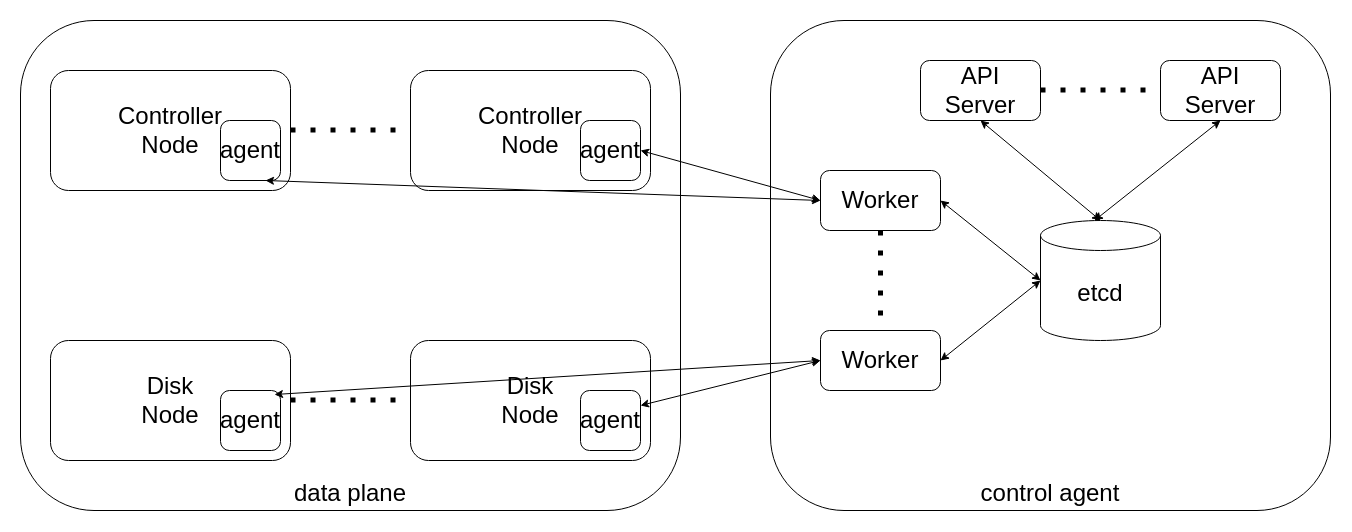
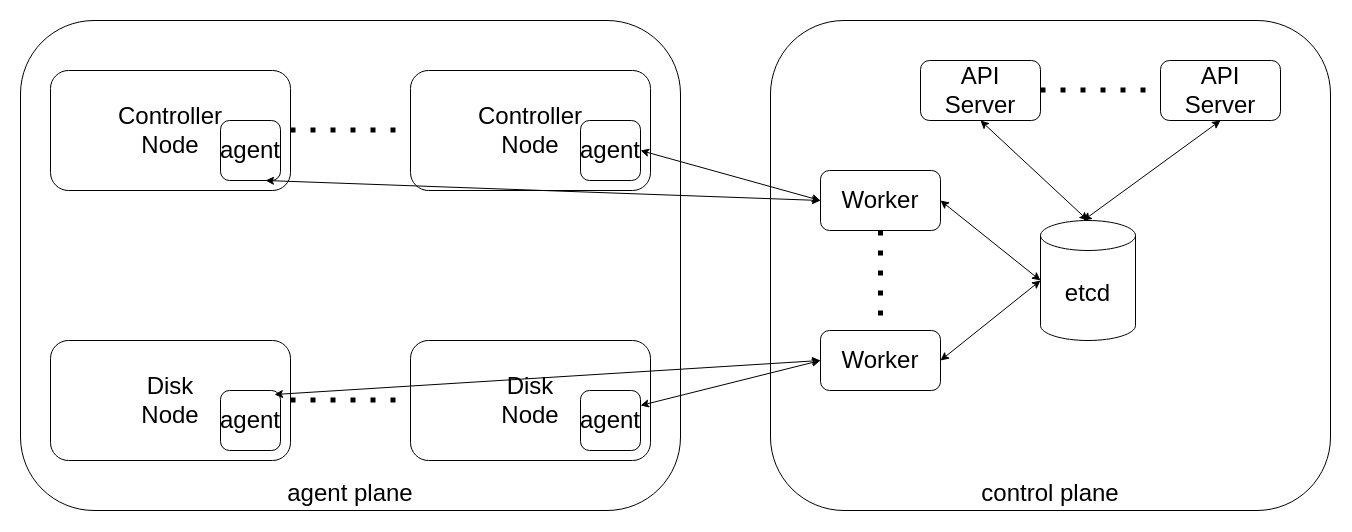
node "etcd": size 120x120 -> 95x120
node "data plane": label "data plane" -> "agent plane"
node "control agent": label "control agent" -> "control plane"
